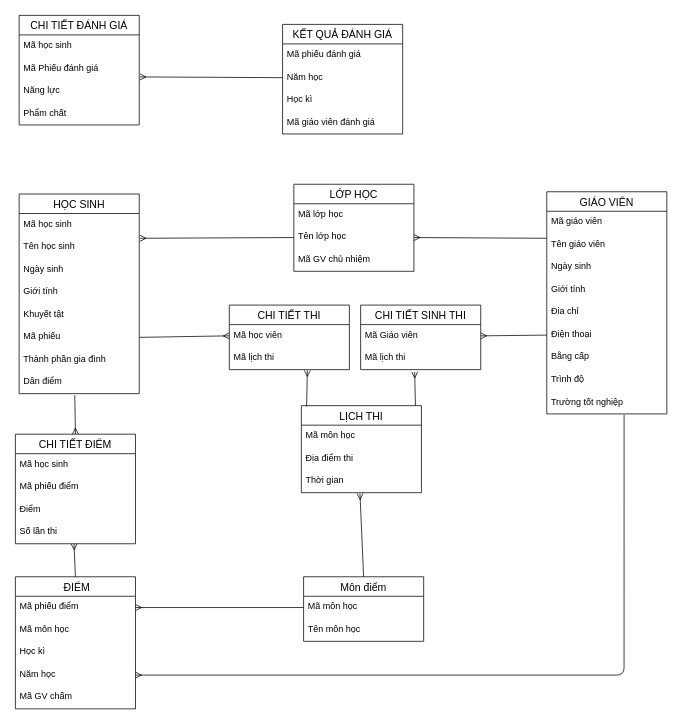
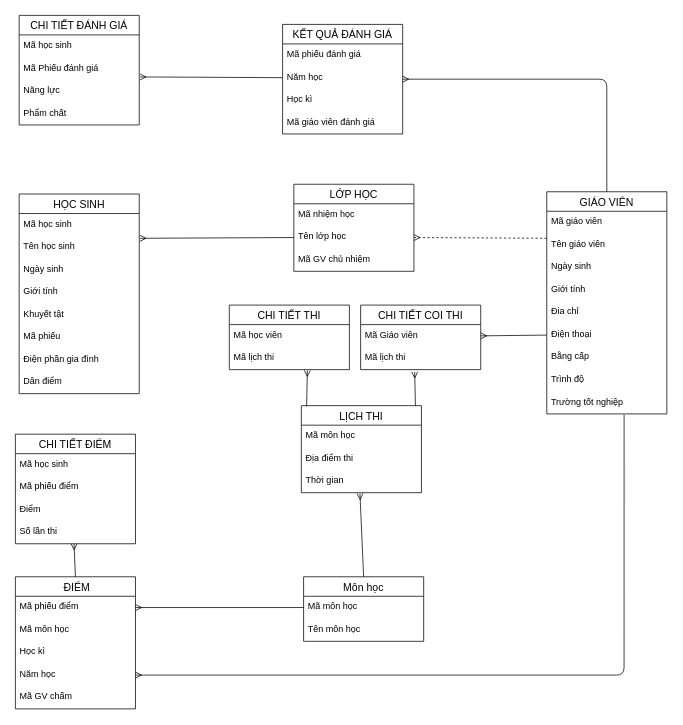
edge "GIÁO VIÊN" -> "KẾT QUẢ ĐÁNH GIÁ": added
node "Mã lớp học": label "Mã lớp học" -> "Mã nhiệm học"
edge "Tên giáo viên" -> "Tên lớp học": style solid -> dashed
node "CHI TIẾT SINH THI": label "CHI TIẾT SINH THI" -> "CHI TIẾT COI THI"
edge "Mã phiếu" -> "Mã học viên": removed
node "Thành phần gia đình": label "Thành phần gia đình" -> "Điện phần gia đình"
edge "Dân điểm" -> "CHI TIẾT ĐIỂM": removed
node "Môn điểm": label "Môn điểm" -> "Môn học"
